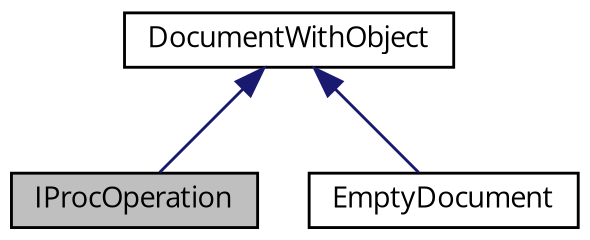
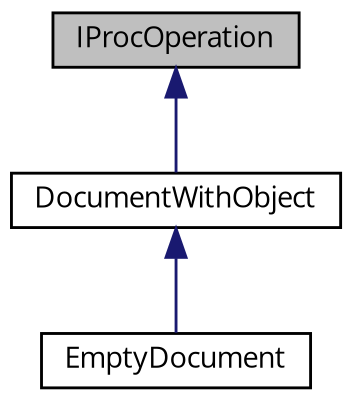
edge "IProcOperation" -> "DocumentWithObject": reversed
